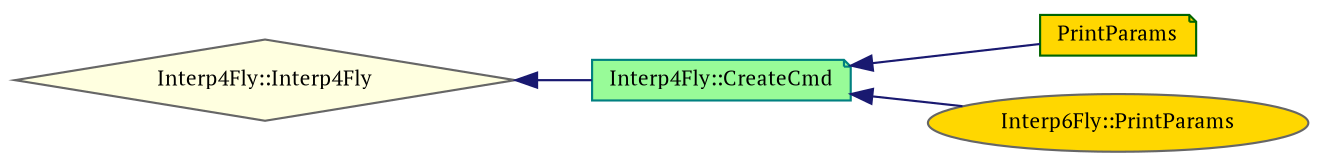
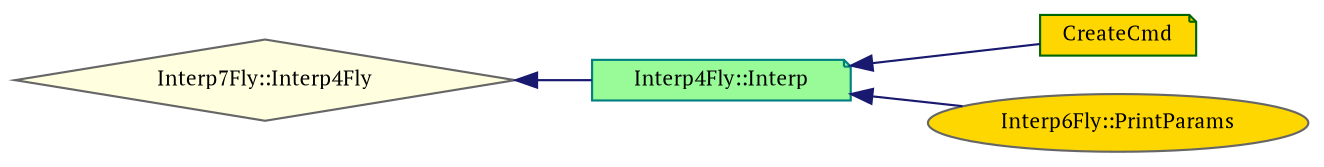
node "PrintParams": label "PrintParams" -> "CreateCmd"
node "Interp4Fly::Interp4Fly": label "Interp4Fly::Interp4Fly" -> "Interp7Fly::Interp4Fly"
node "Interp4Fly::CreateCmd": label "Interp4Fly::CreateCmd" -> "Interp4Fly::Interp"
